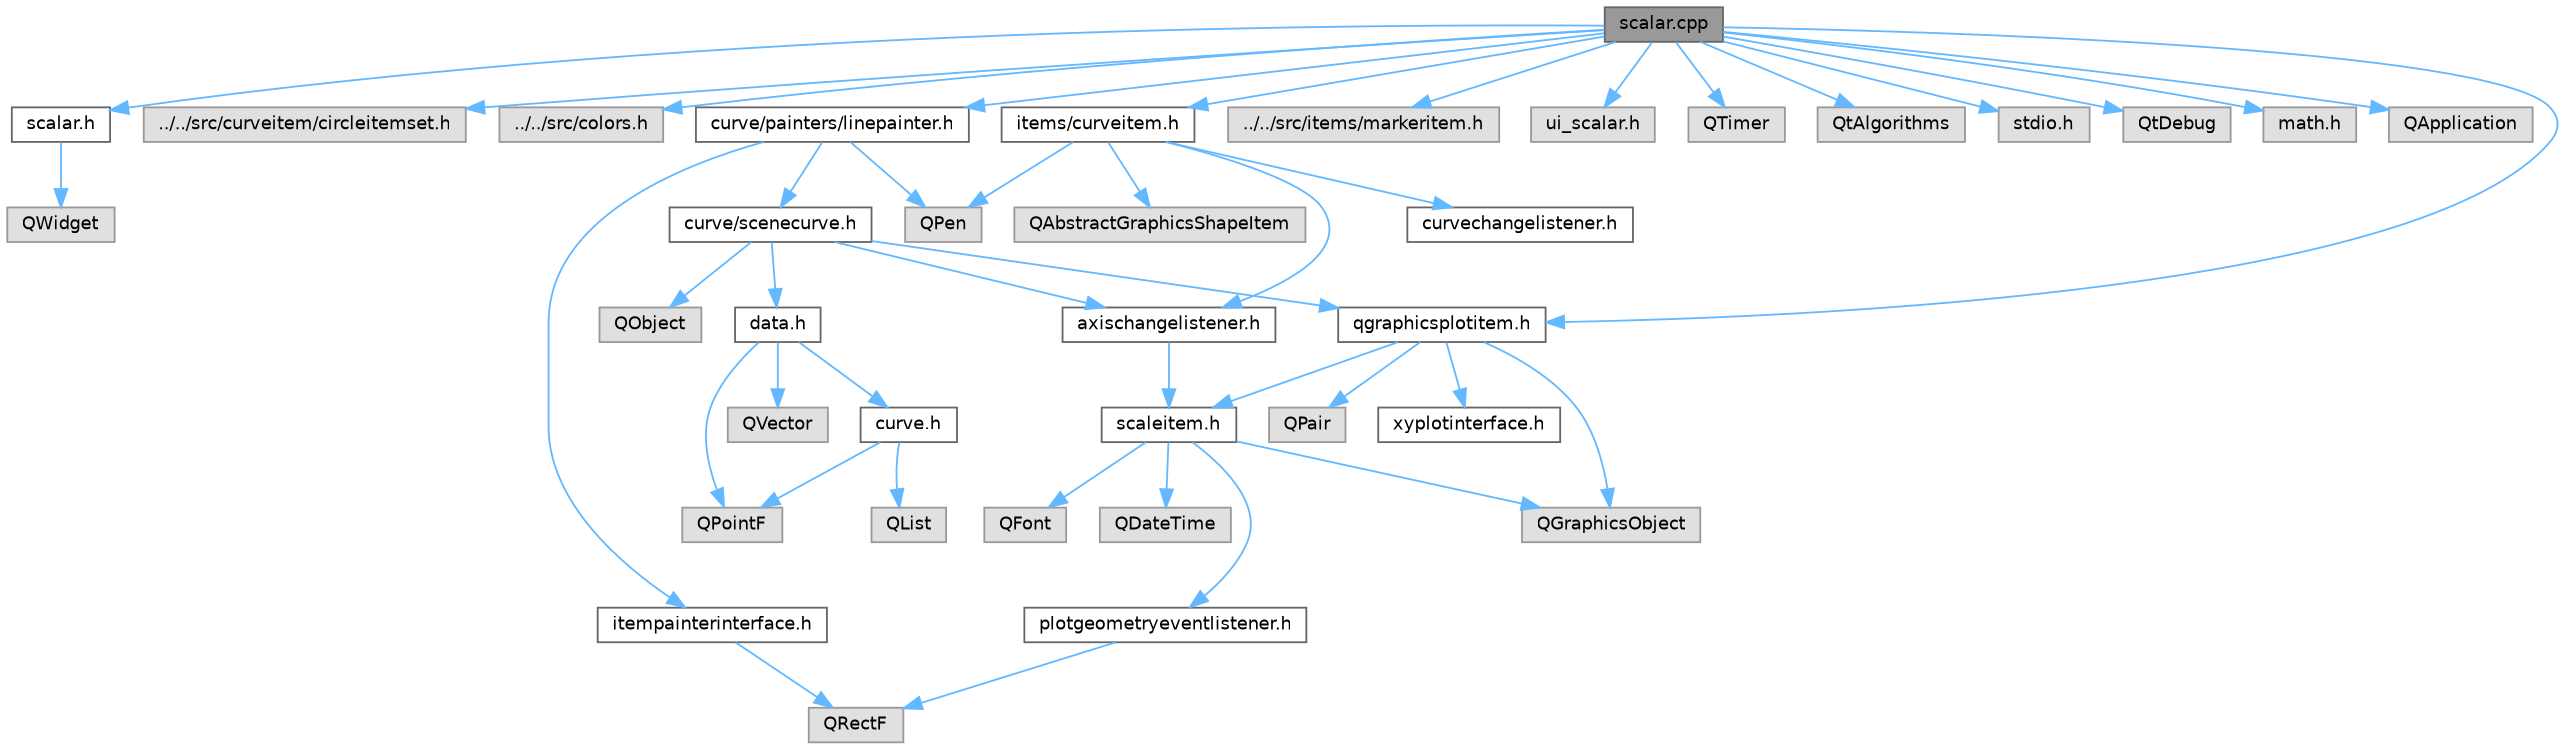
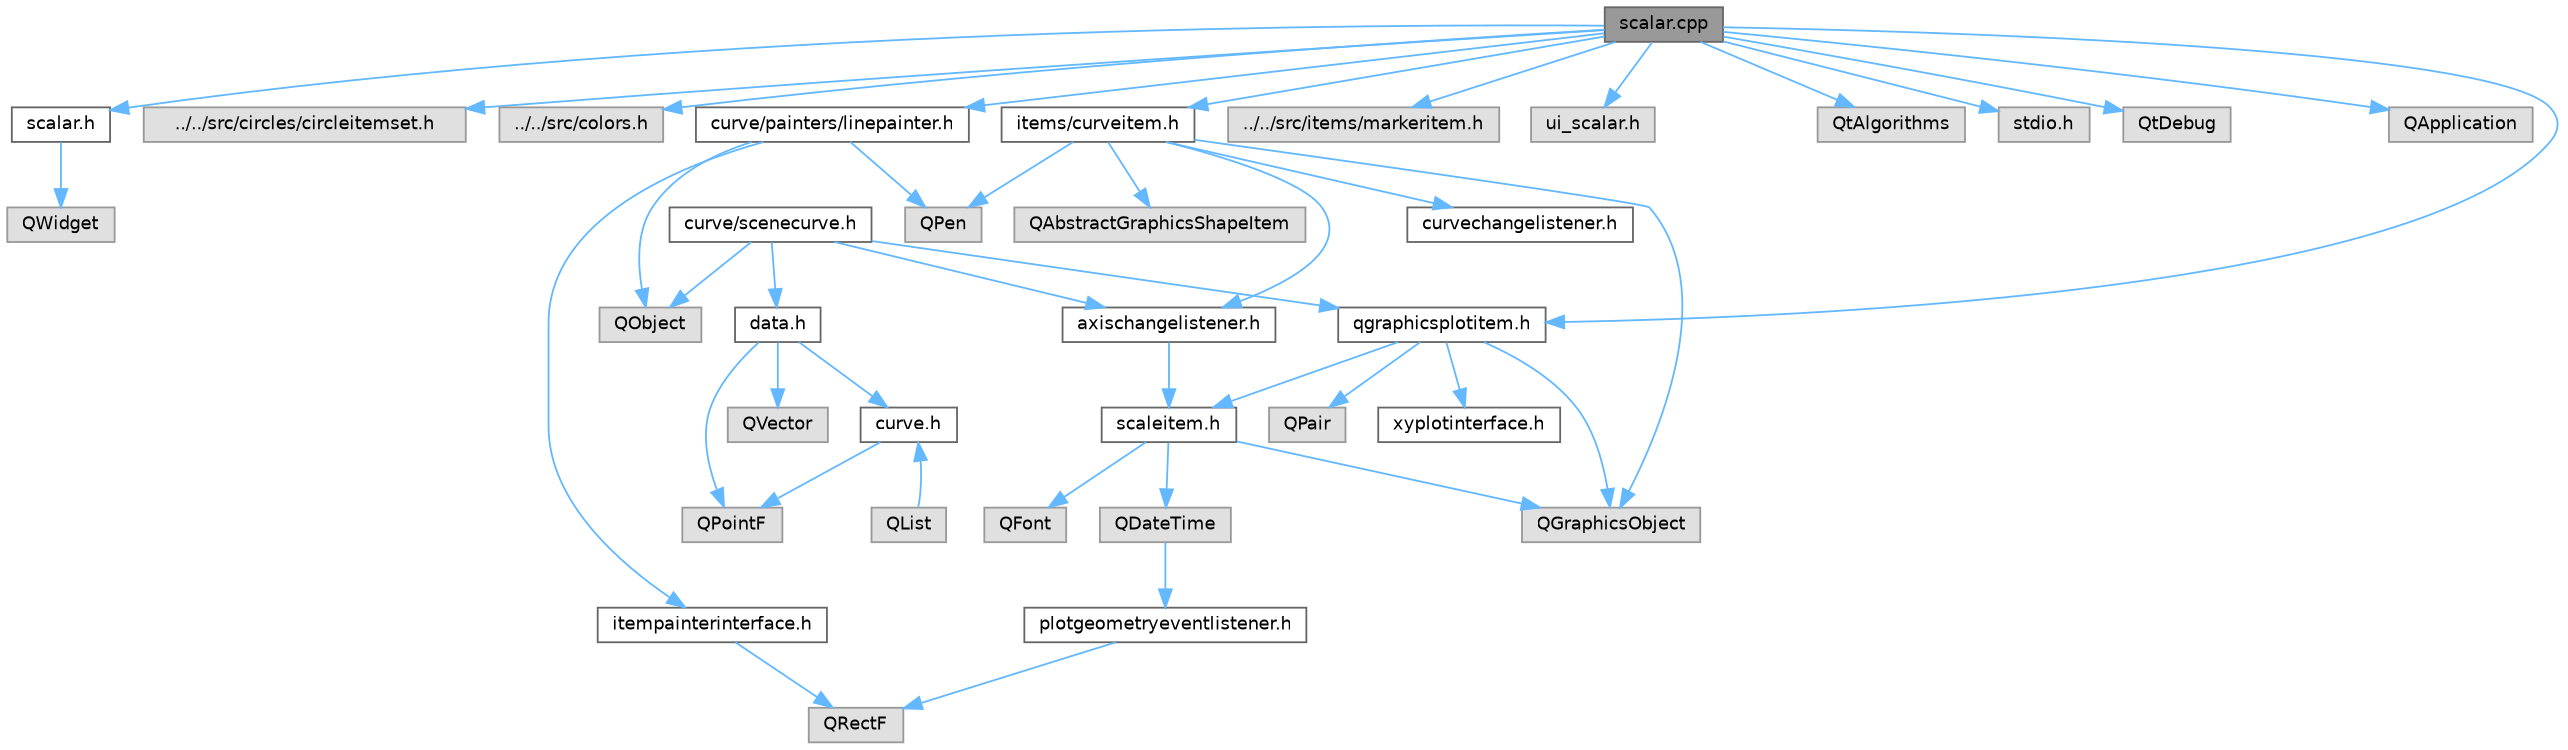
node "../../src/curveitem/circleitemset.h": label "../../src/curveitem/circleitemset.h" -> "../../src/circles/circleitemset.h"
node "QTimer": removed
node "math.h": removed
edge "curve/painters/linepainter.h" -> "curve/scenecurve.h": now "curve/painters/linepainter.h" -> "QObject"
edge "items/curveitem.h" -> "QGraphicsObject": added
edge "curve.h" -> "QList": reversed
edge "scaleitem.h" -> "plotgeometryeventlistener.h": now "QDateTime" -> "plotgeometryeventlistener.h"
